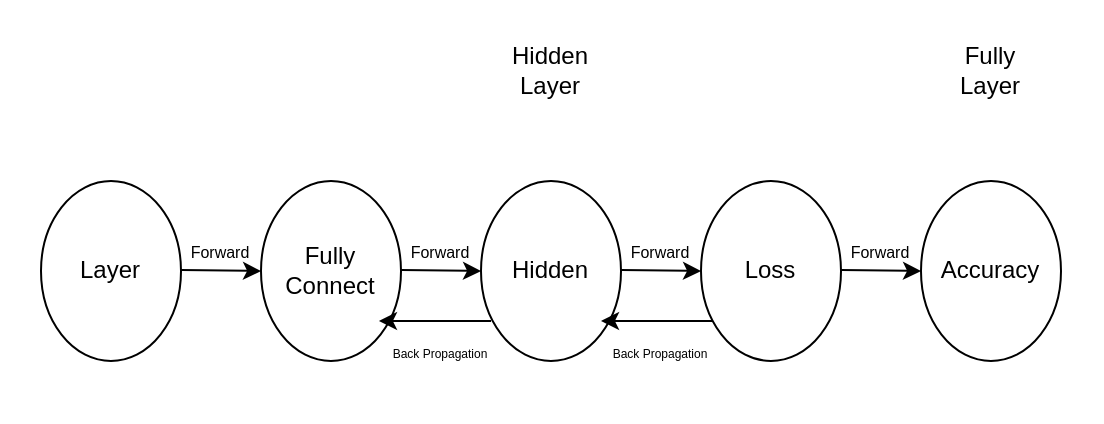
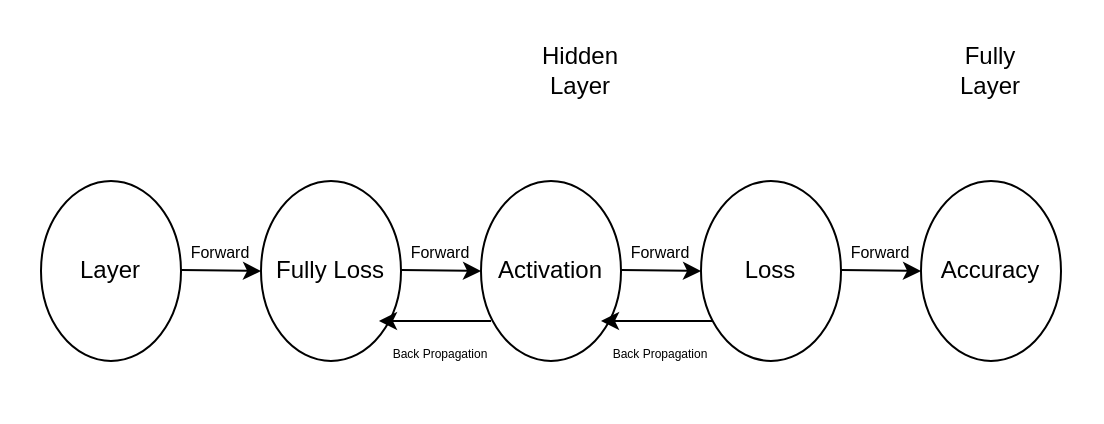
node "Hidden Layer": moved (551, 71) -> (581, 71)
node "Fully Connect": label "Fully Connect" -> "Fully Loss"
node "Hidden": label "Hidden" -> "Activation"
